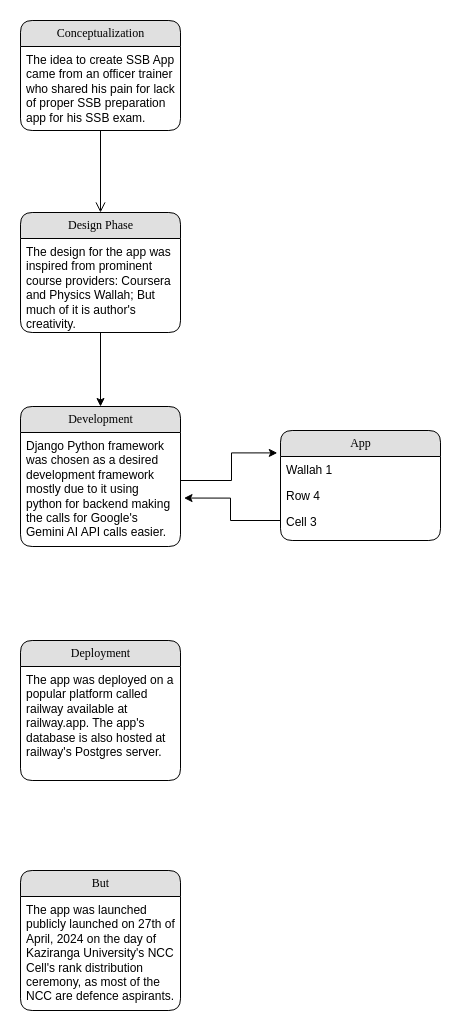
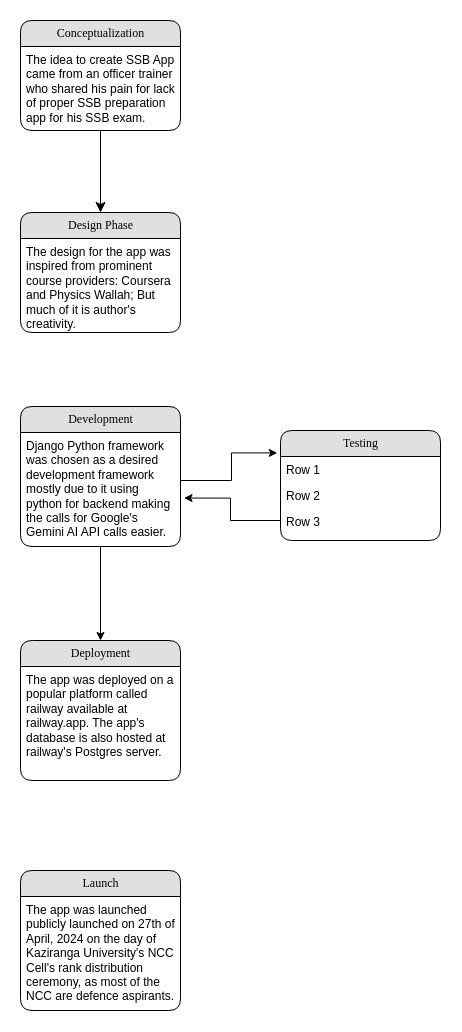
edge "Conceptualization" -> "Design Phase": arrowhead open -> classic
edge "Design Phase" -> "Development": removed
node "App": label "App" -> "Testing"
node "Wallah 1": label "Wallah 1" -> "Row 1"
node "Row 4": label "Row 4" -> "Row 2"
node "Cell 3": label "Cell 3" -> "Row 3"
edge "Development" -> "Deployment": added
node "But": label "But" -> "Launch"
